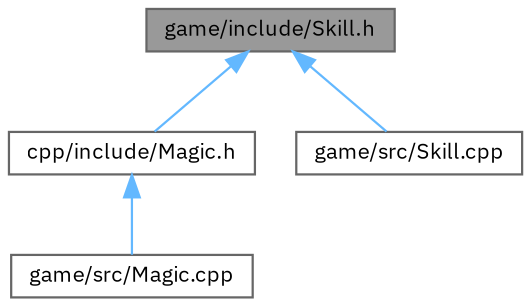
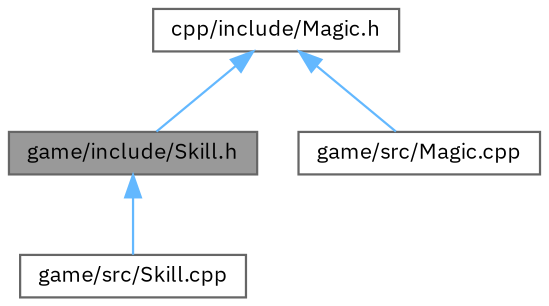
edge "cpp/include/Magic.h" -> "game/include/Skill.h": reversed
